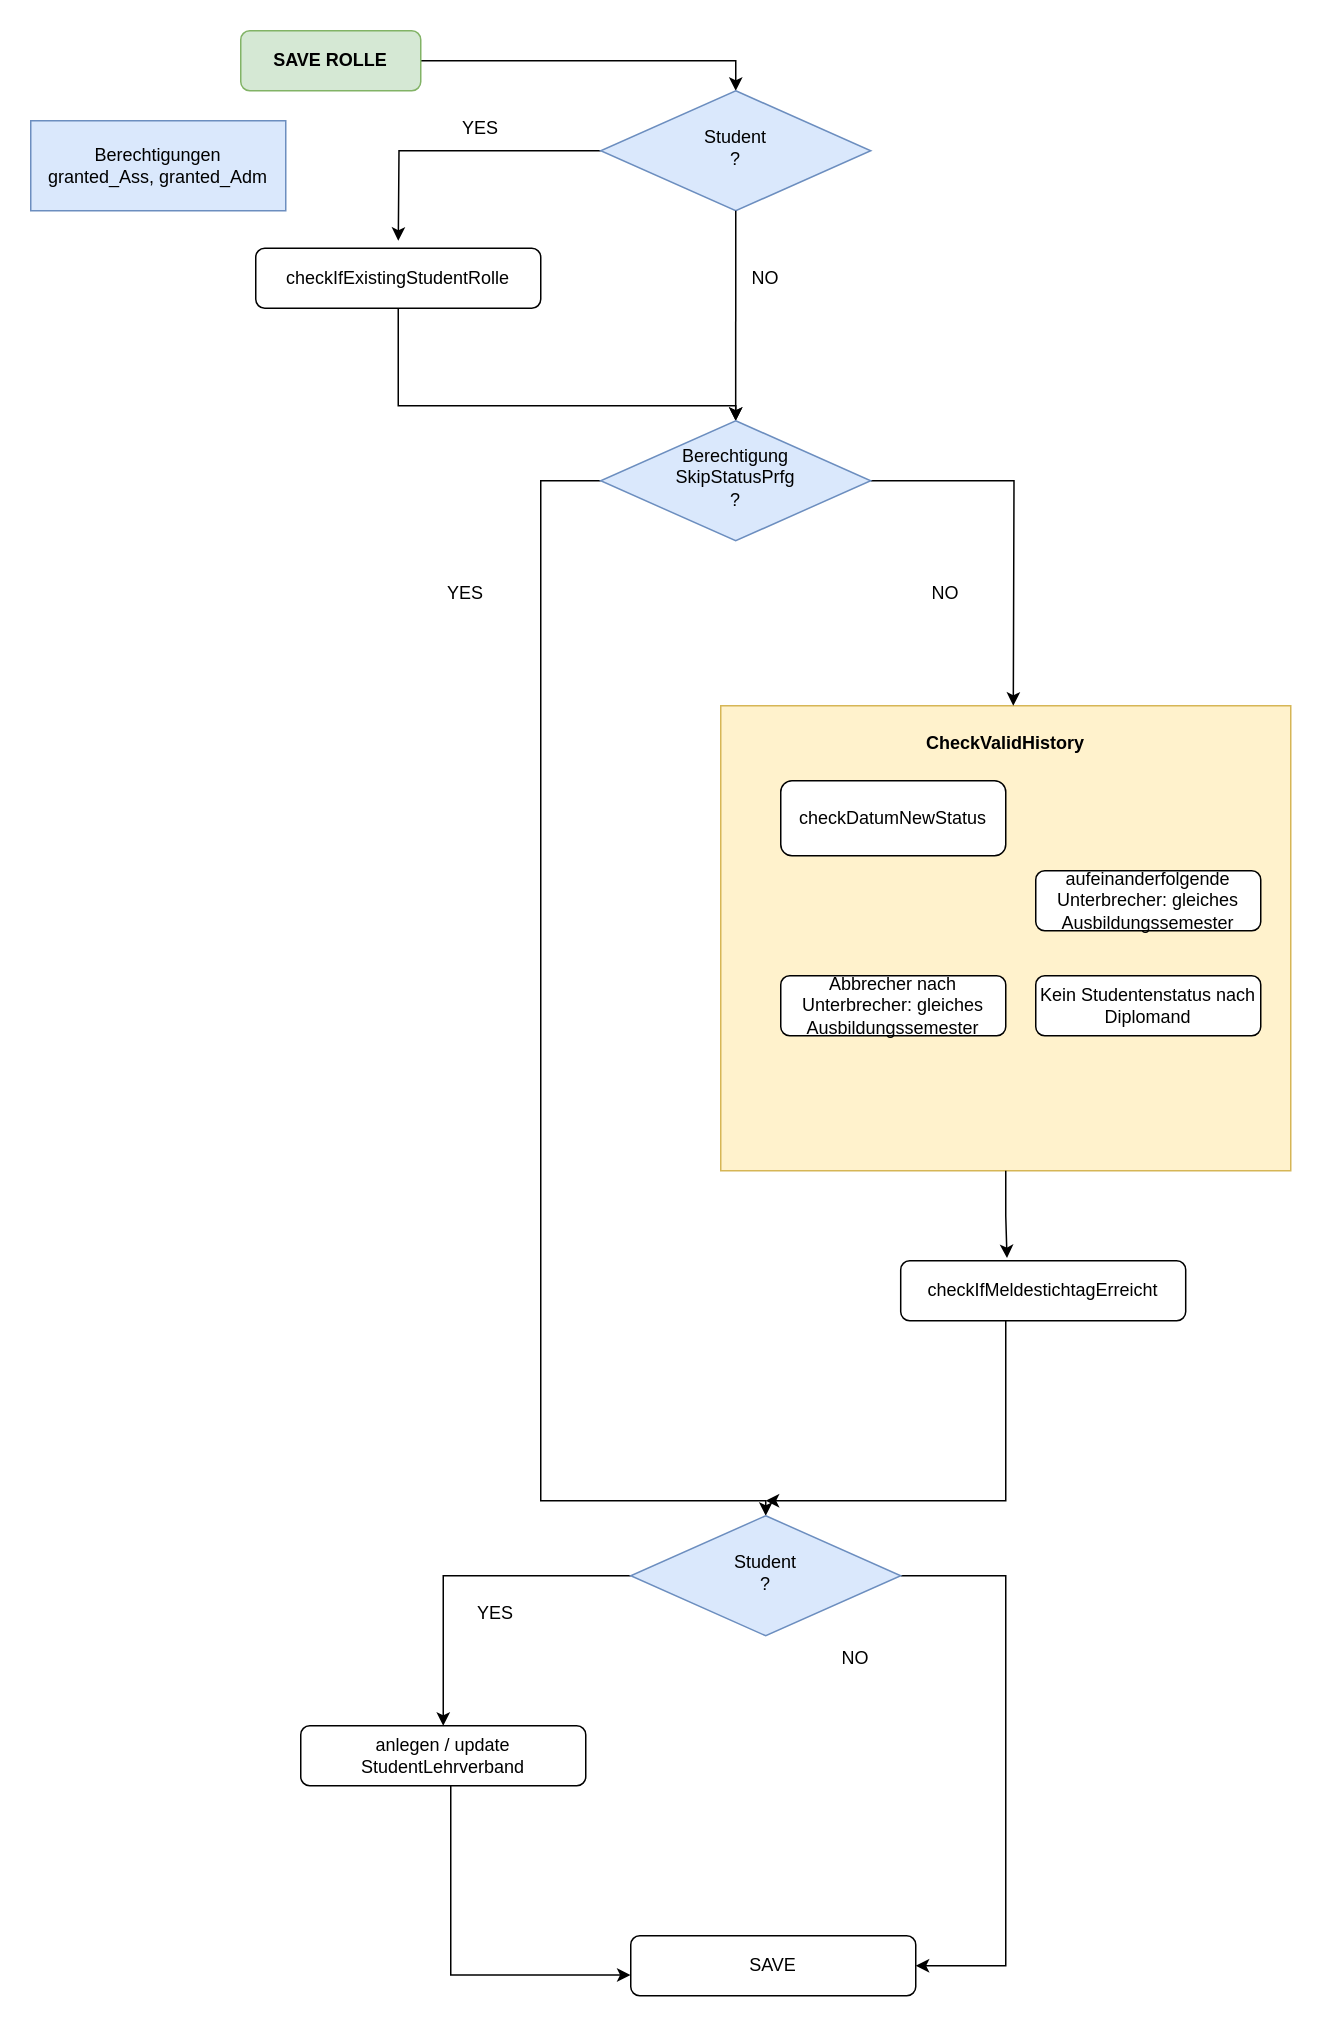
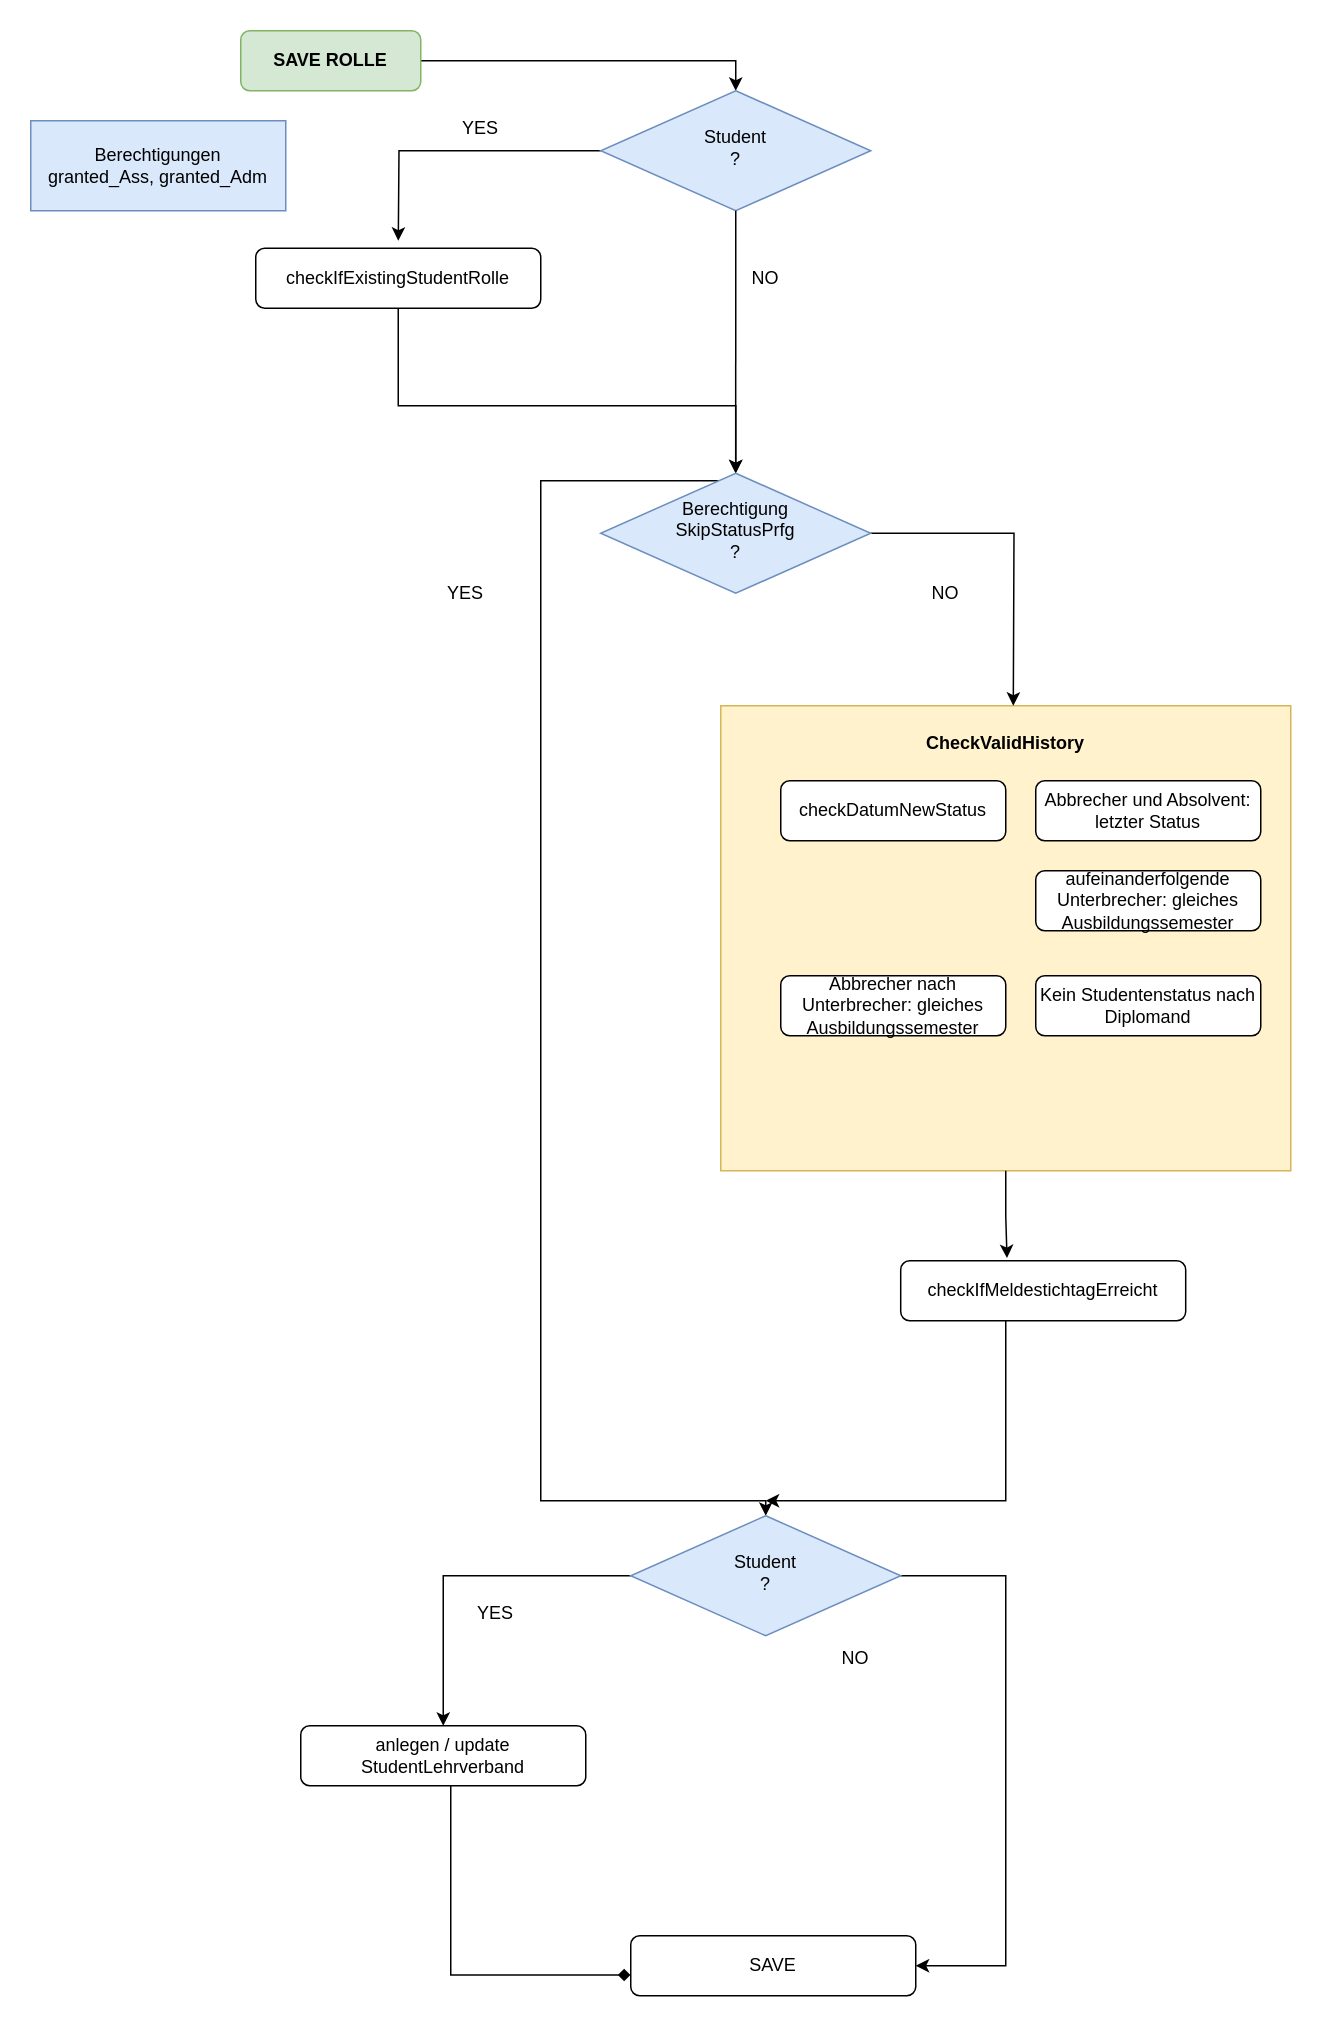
node "Berechtigung SkipStatusPrfg ?": moved (736, 481) -> (736, 533)
node "Abbrecher und Absolvent: letzter Status": added
node "checkDatumNewStatus": size 225x75 -> 225x60
edge "anlegen / update StudentLehrverband" -> "SAVE": arrowhead classic -> diamond
